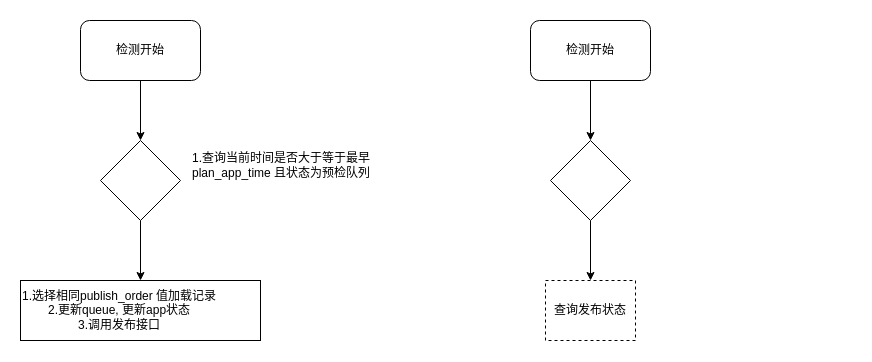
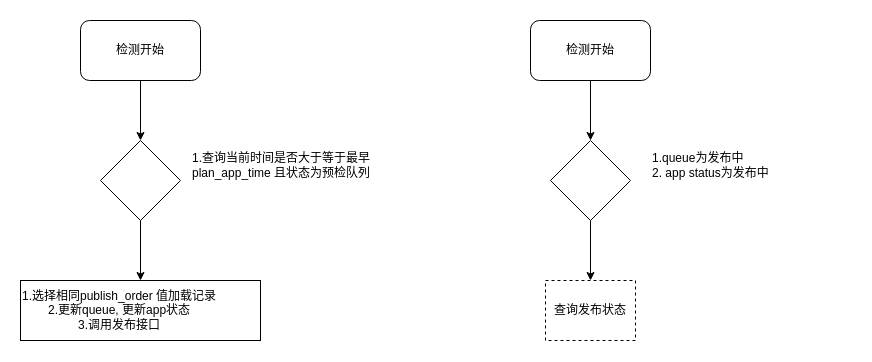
node "1.queue为发布中 2. app status为发布中": added
